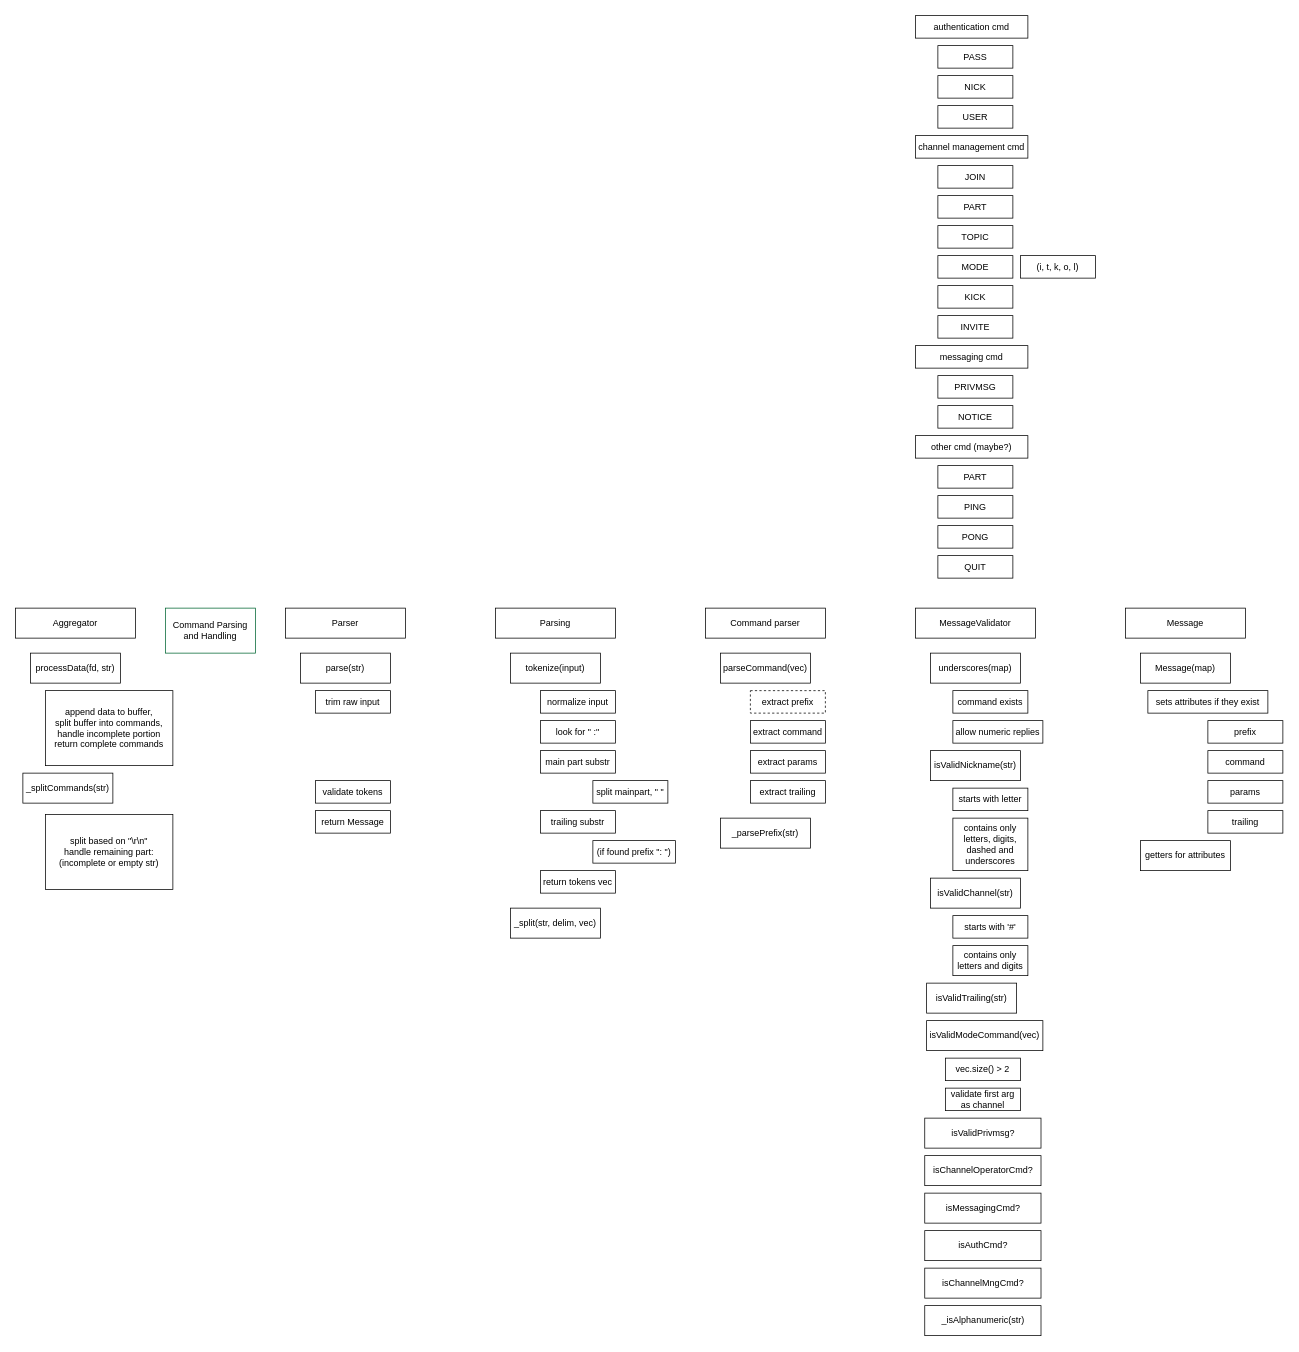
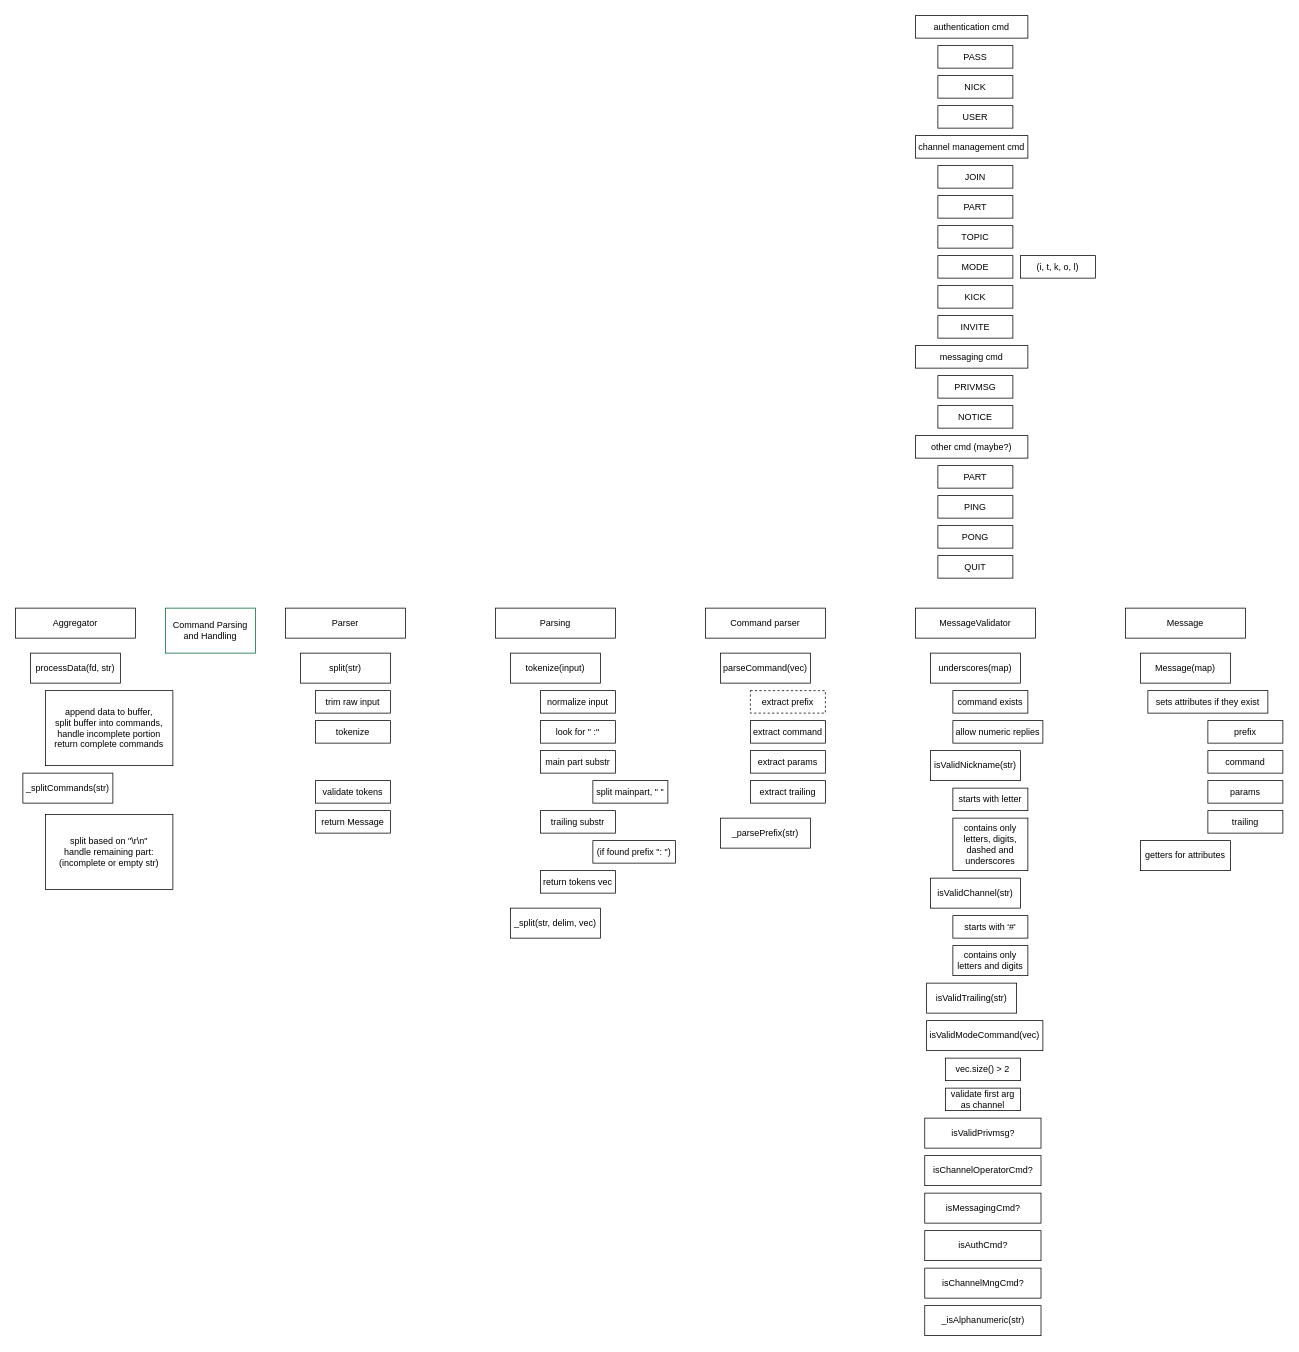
node "parse(str)": label "parse(str)" -> "split(str)"
node "tokenize": added
